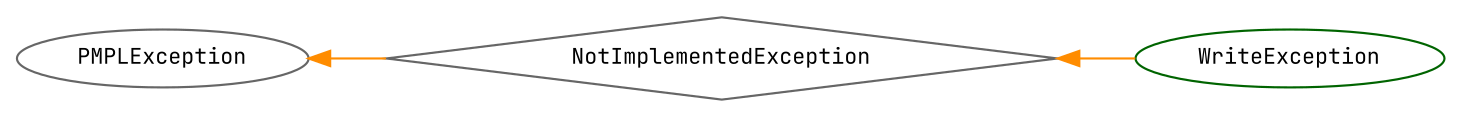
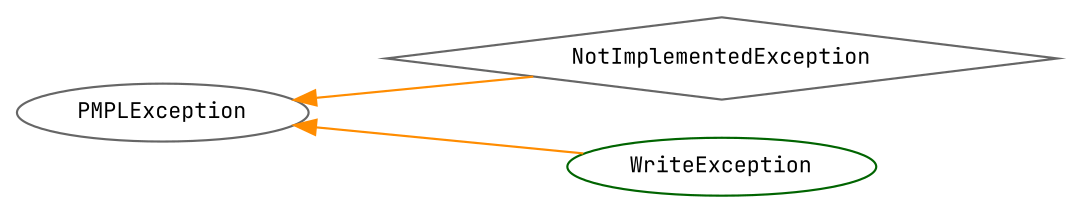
edge "WriteException" -> "NotImplementedException": now "WriteException" -> "PMPLException"
